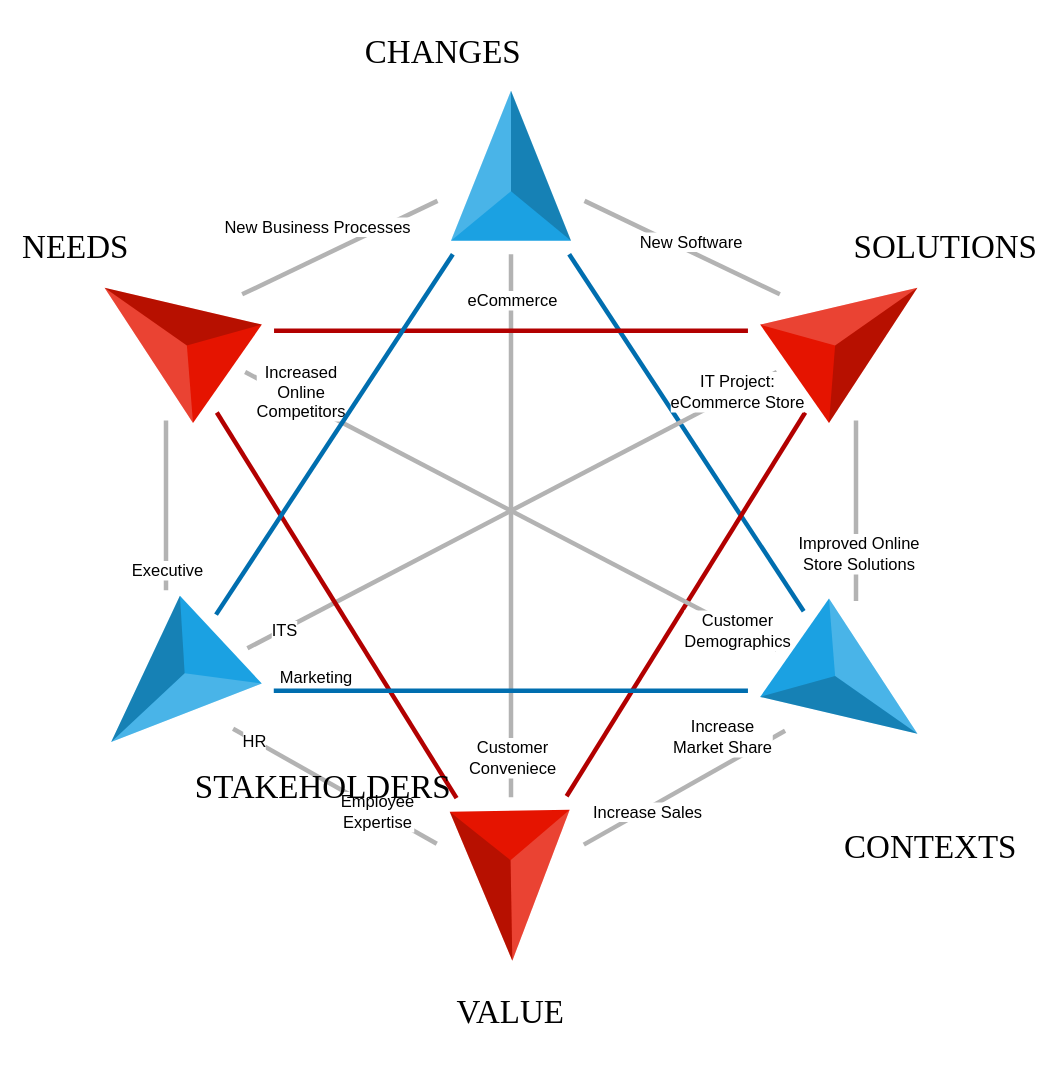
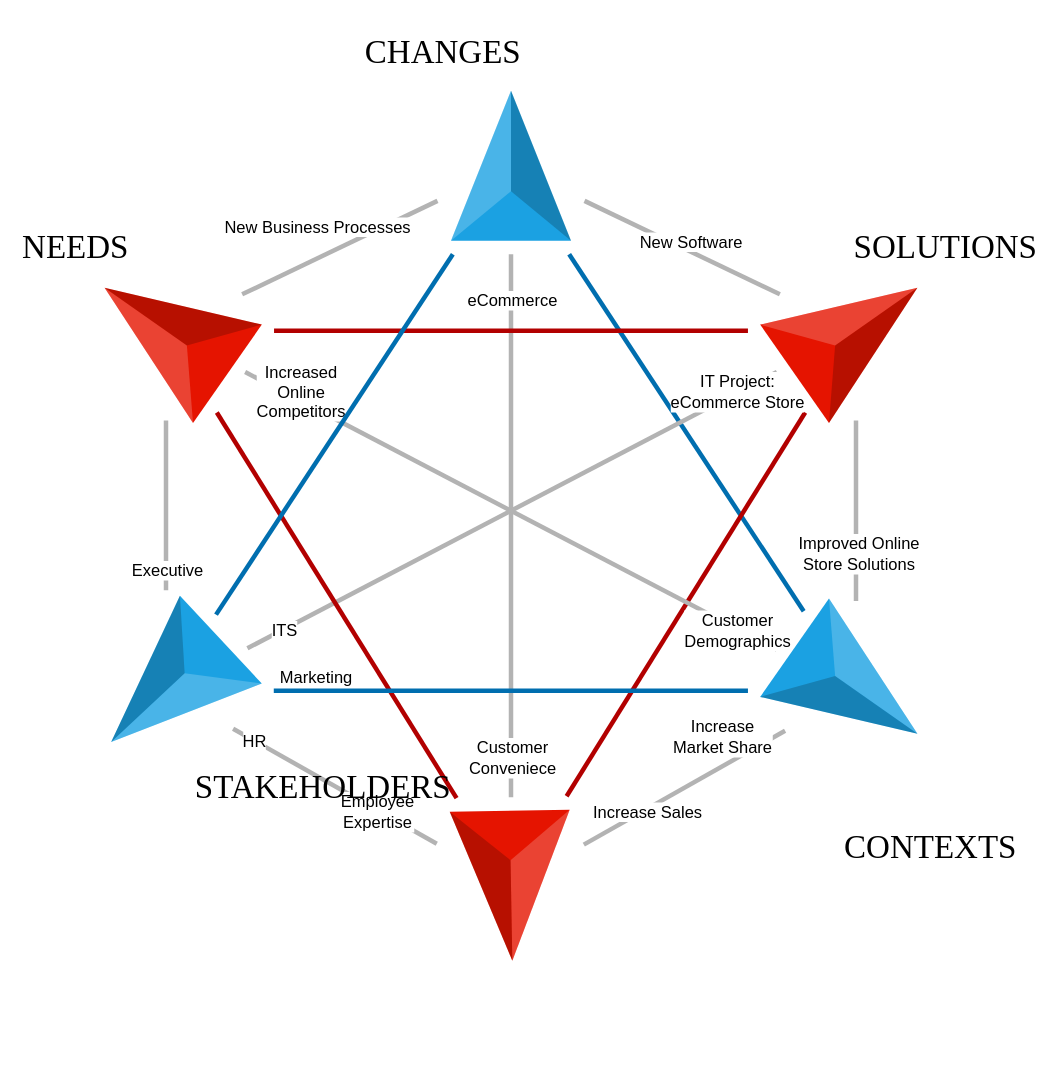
node "VALUE": removed
